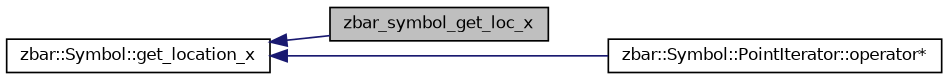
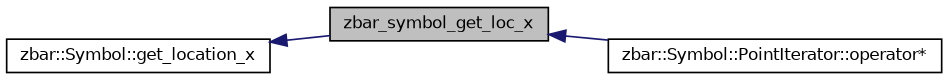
edge "zbar::Symbol::PointIterator::operator*" -> "zbar::Symbol::get_location_x": now "zbar::Symbol::PointIterator::operator*" -> "zbar_symbol_get_loc_x"
